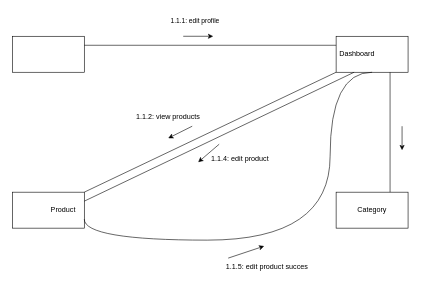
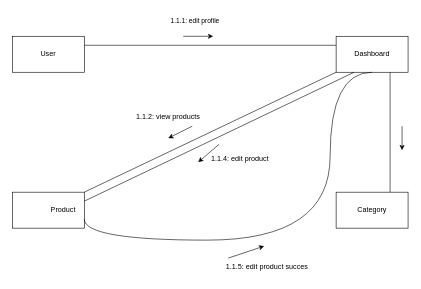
node "User": added
node "Dashboard": moved (357, 54) -> (372, 54)
